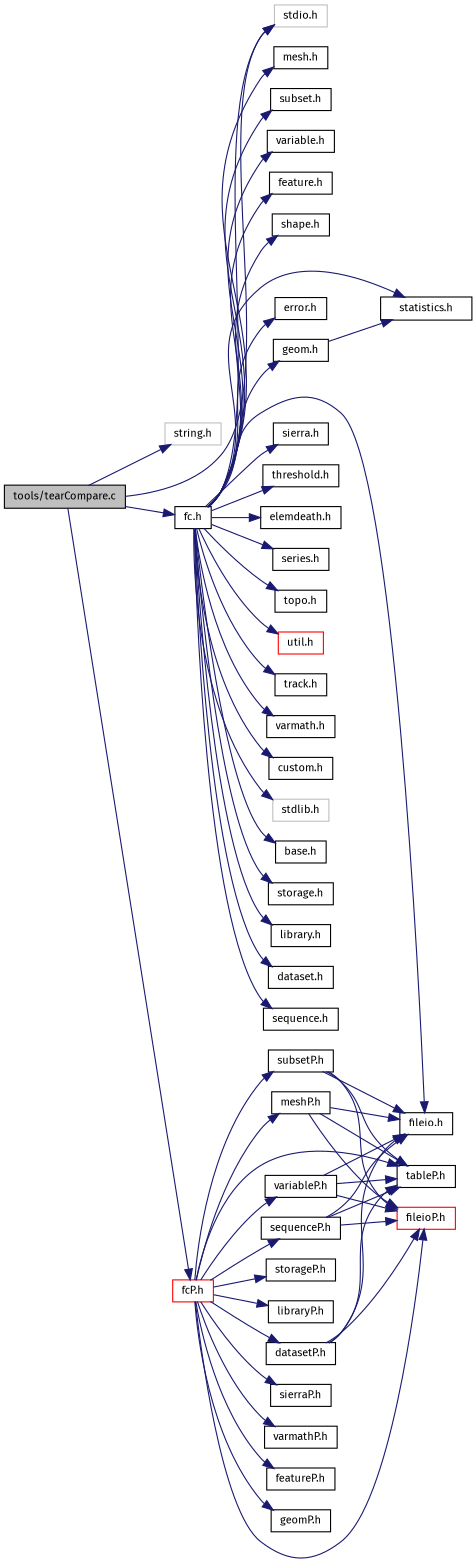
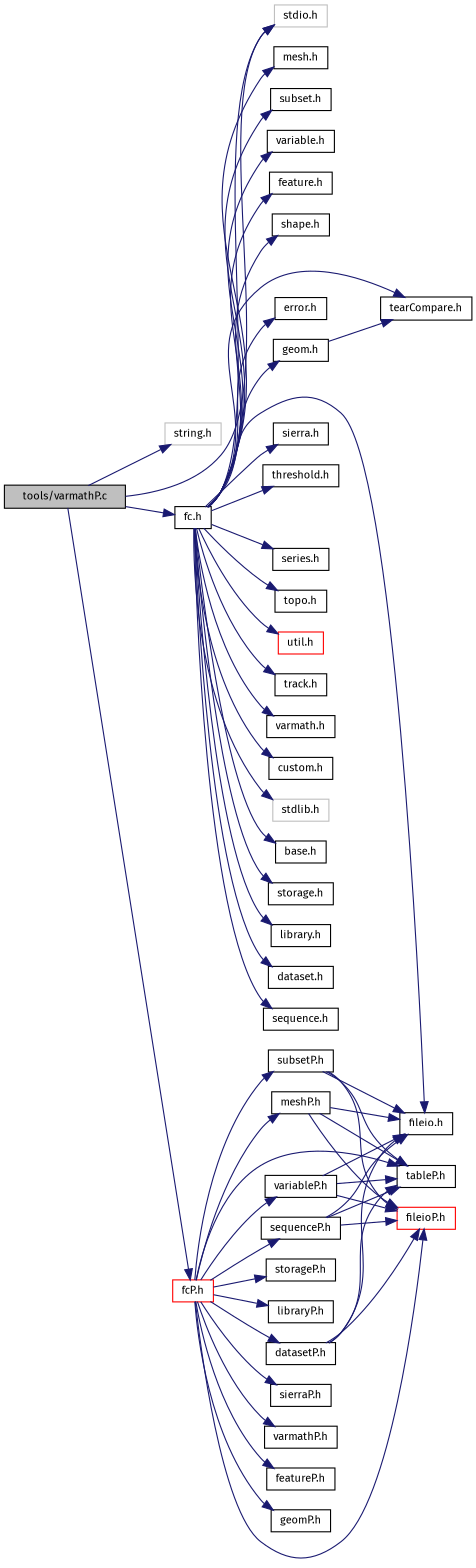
node "statistics.h": label "statistics.h" -> "tearCompare.h"
node "tools/tearCompare.c": label "tools/tearCompare.c" -> "tools/varmathP.c"
node "elemdeath.h": removed
